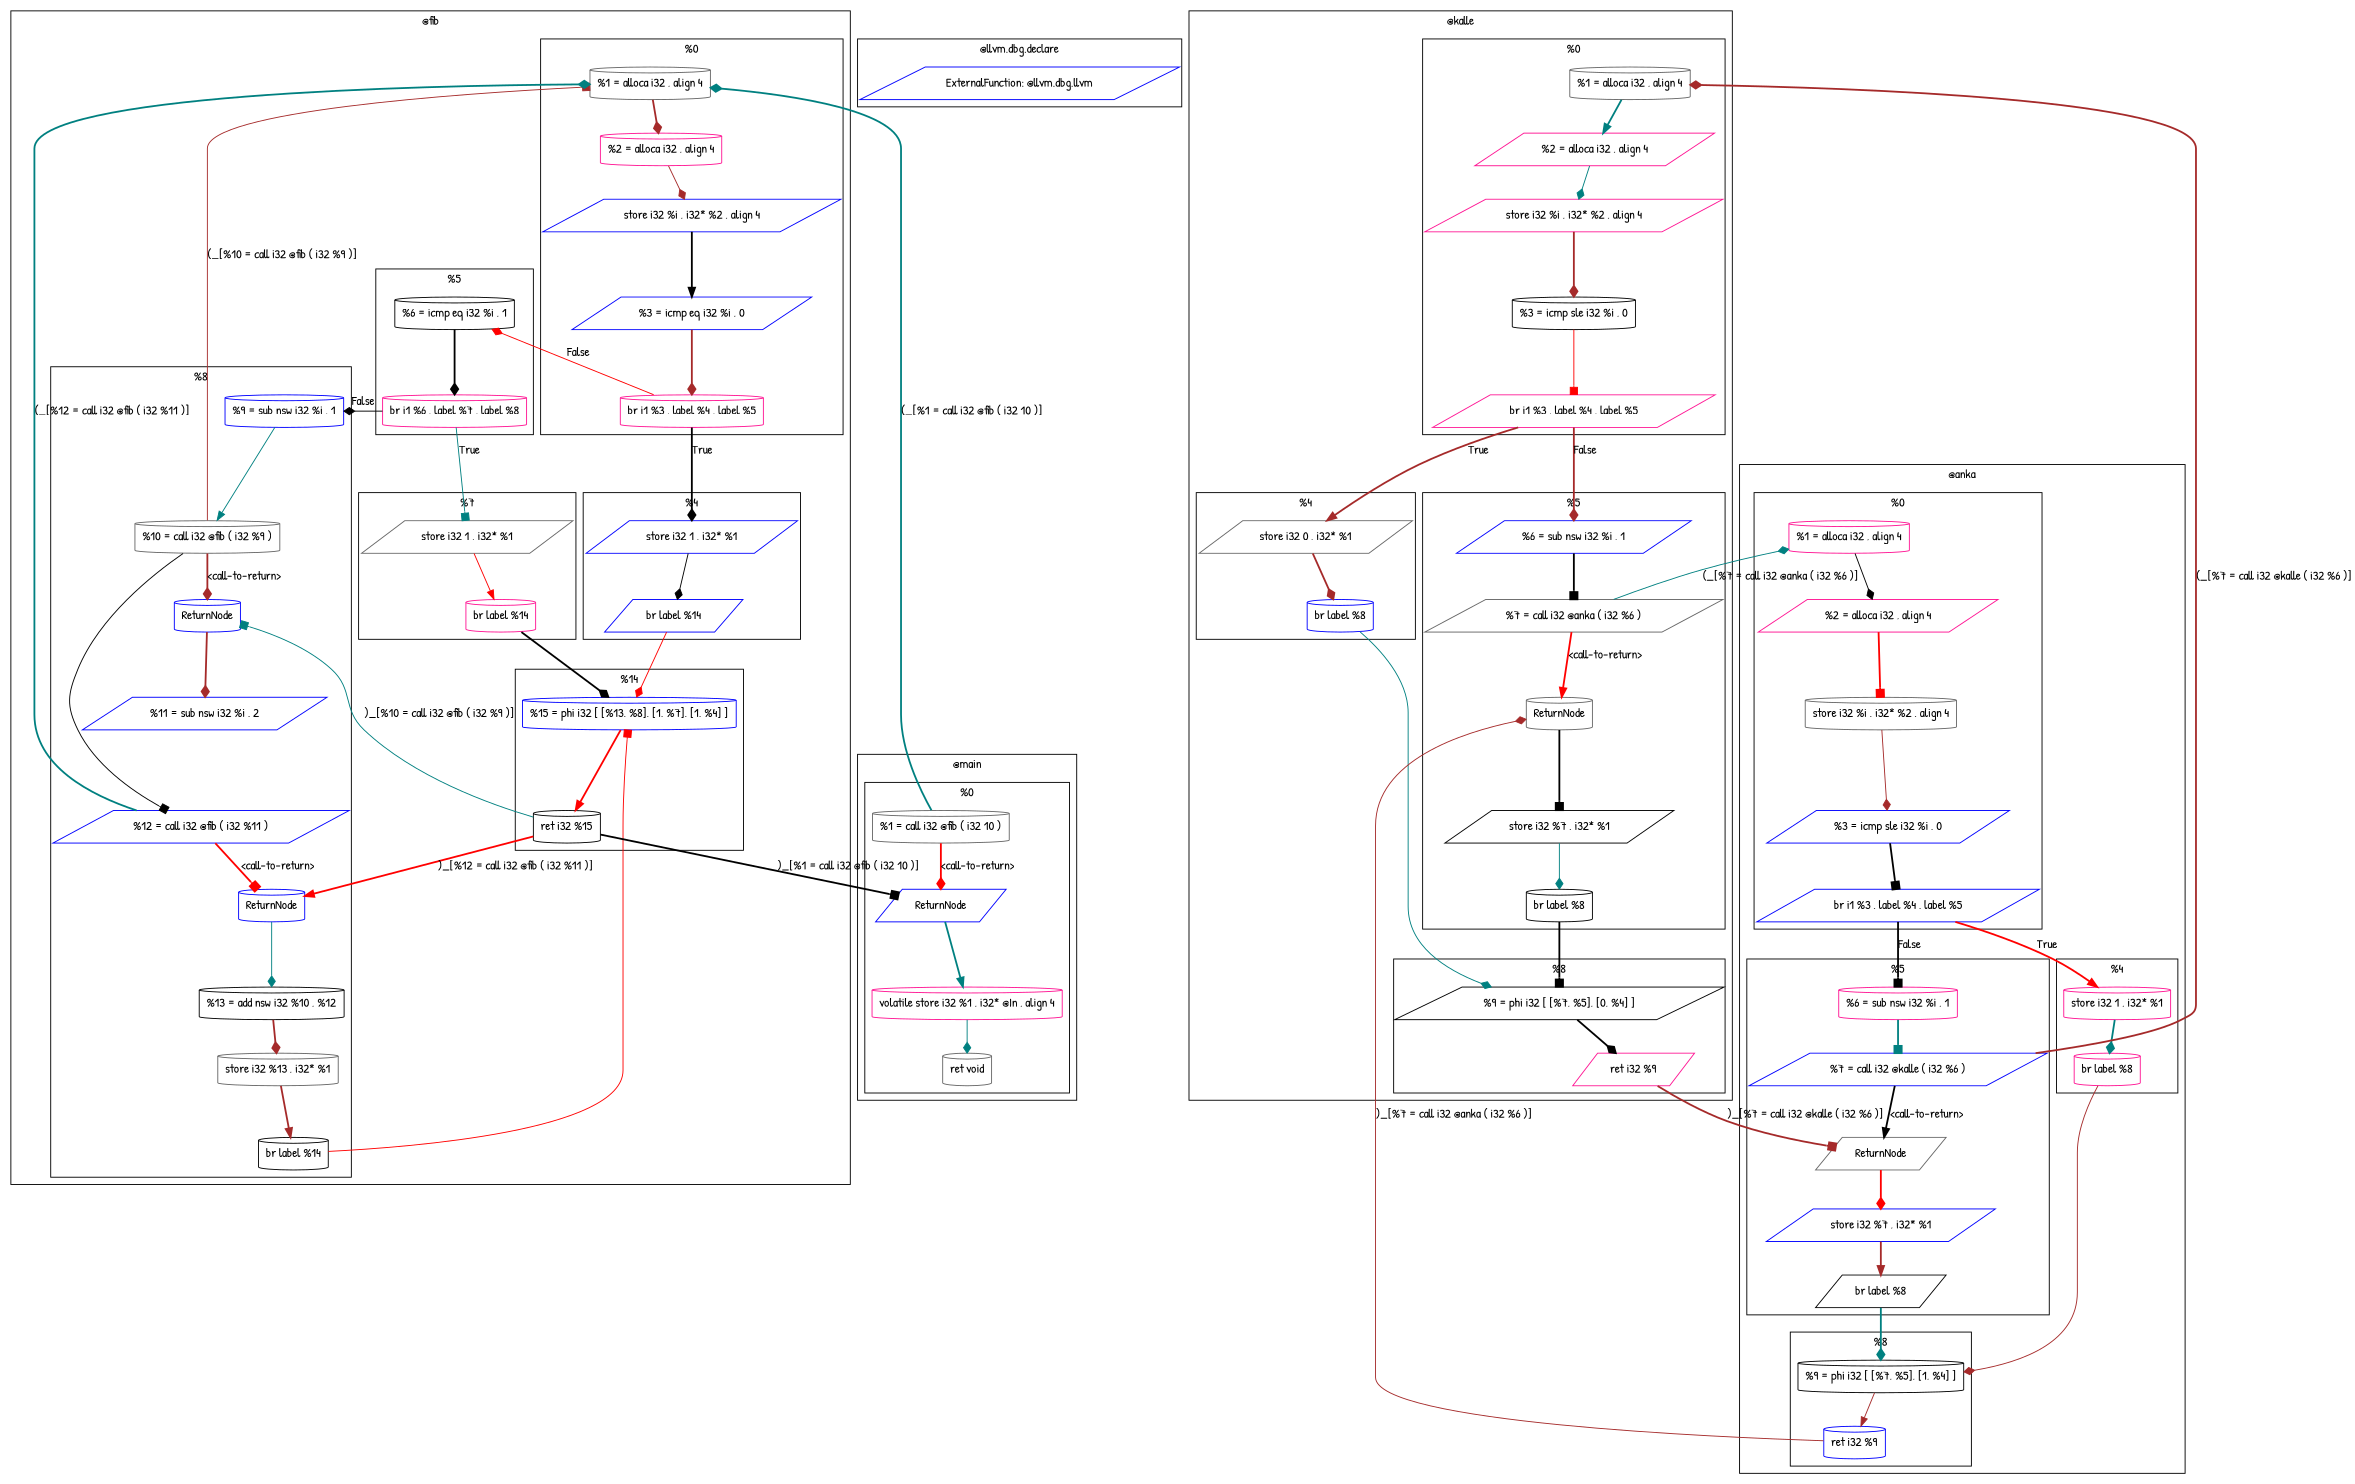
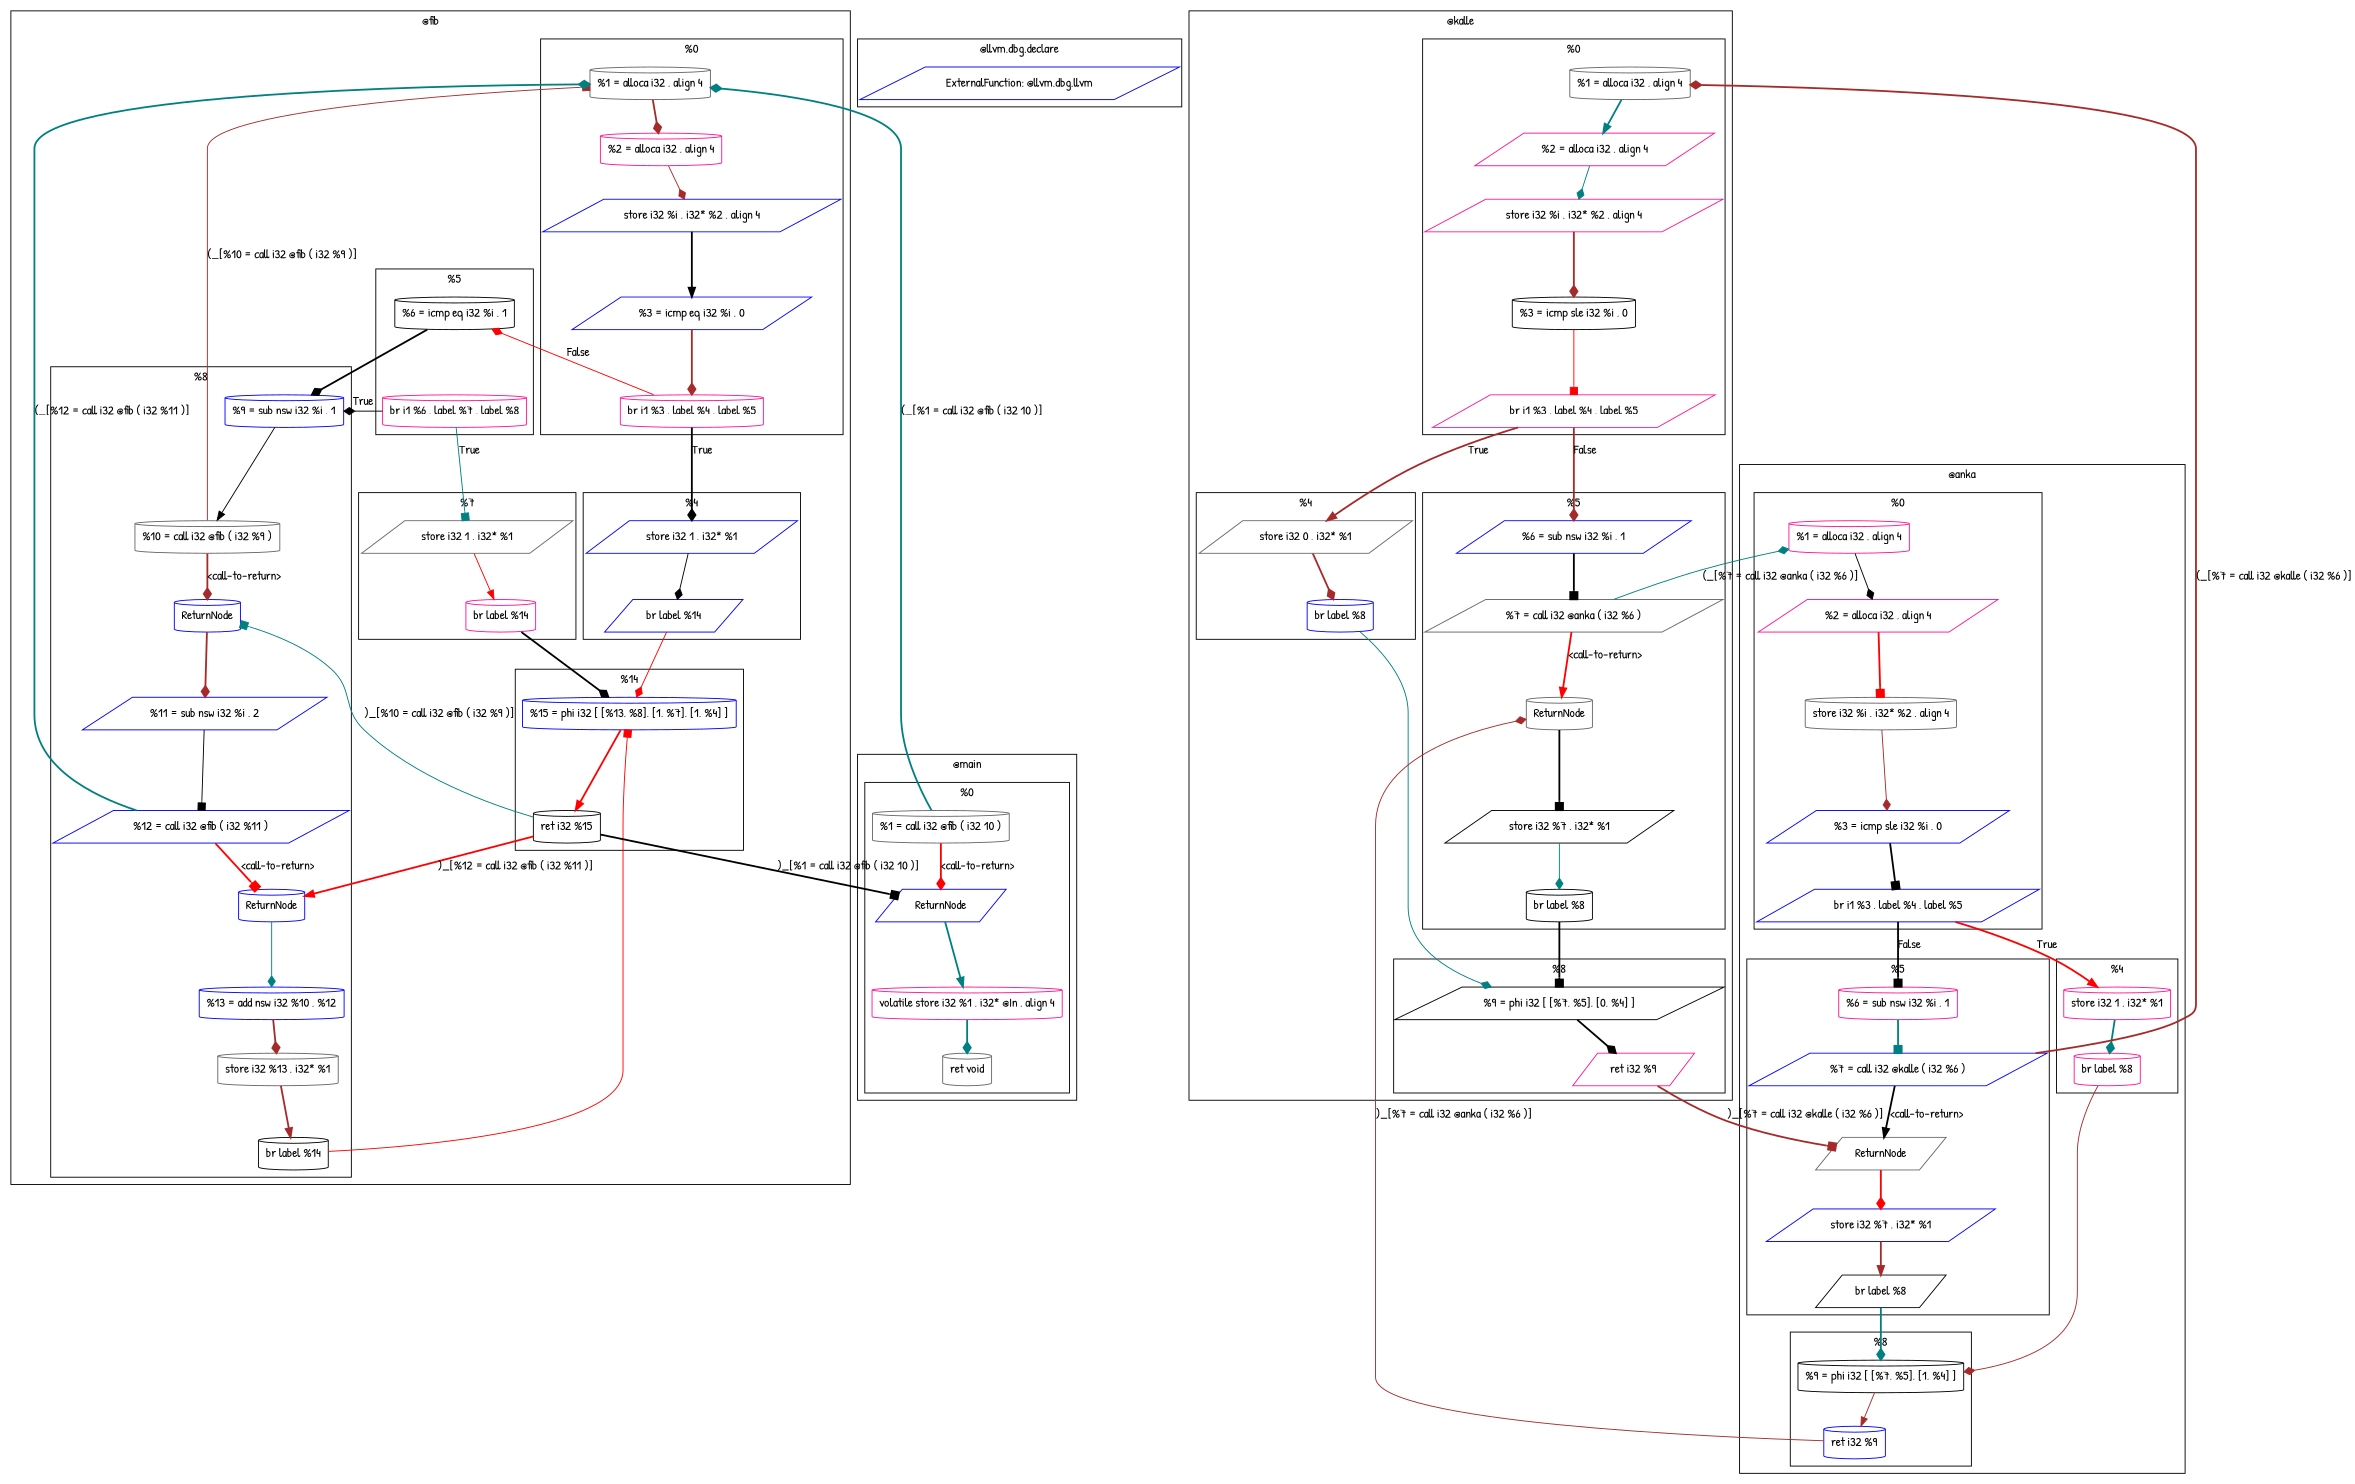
edge "%6 = icmp eq i32 %i , 1" -> "br i1 %6 , label %7 , label %8": now "%6 = icmp eq i32 %i , 1" -> "%9 = sub nsw i32 %i , 1"
edge "br i1 %6 , label %7 , label %8" -> "%9 = sub nsw i32 %i , 1": label "False" -> "True"
edge "%9 = sub nsw i32 %i , 1" -> "%10 = call i32 @fib ( i32 %9 )": color teal -> black
edge "%10 = call i32 @fib ( i32 %9 )" -> "%12 = call i32 @fib ( i32 %11 )": now "%11 = sub nsw i32 %i , 2" -> "%12 = call i32 @fib ( i32 %11 )"
node "%13 = add nsw i32 %10 , %12": color black -> blue
edge "volatile store i32 %1 , i32* @In , align 4" -> "ret void": style solid -> bold
